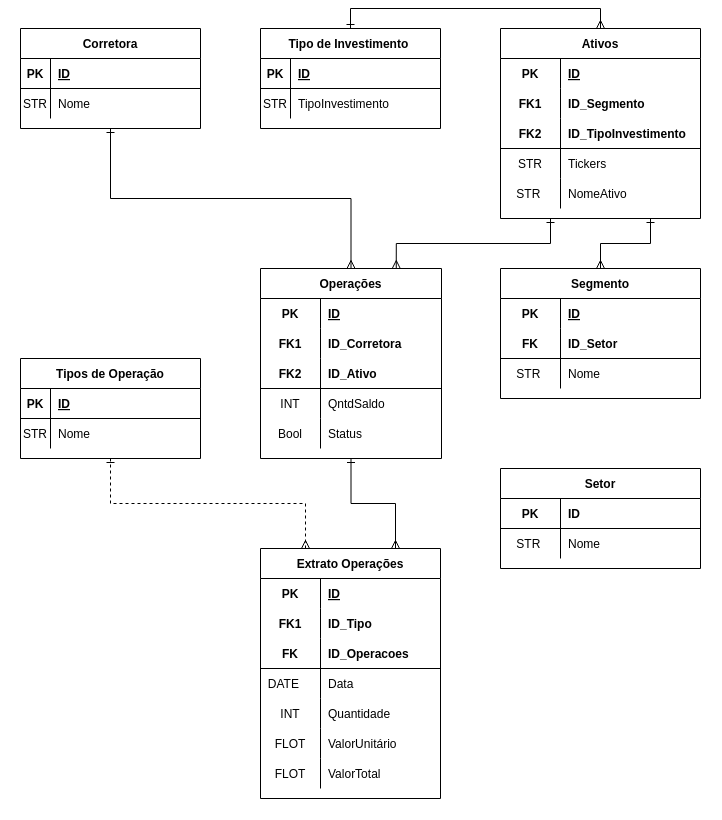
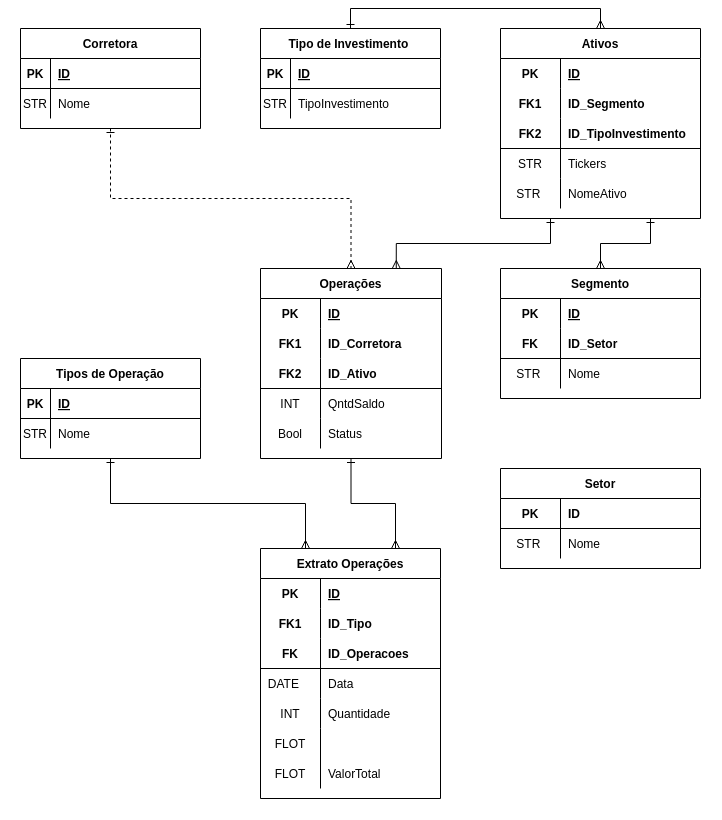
edge "Corretora" -- "Operações": style solid -> dashed
edge "Tipos de Operação" -- "Extrato Operações": style dashed -> solid
node "ValorUnitário": removed
